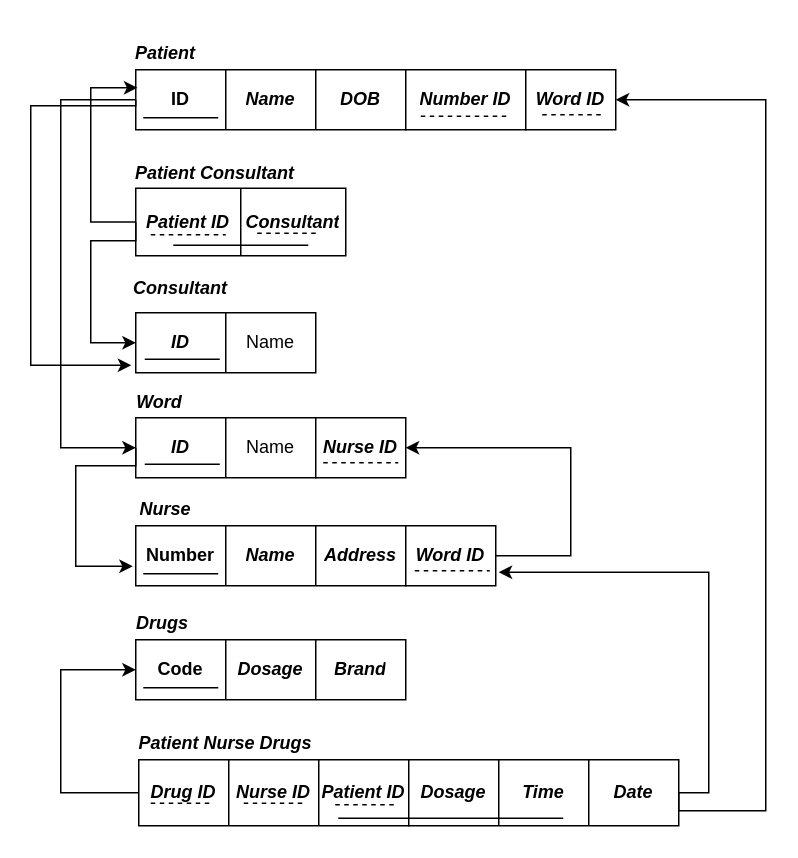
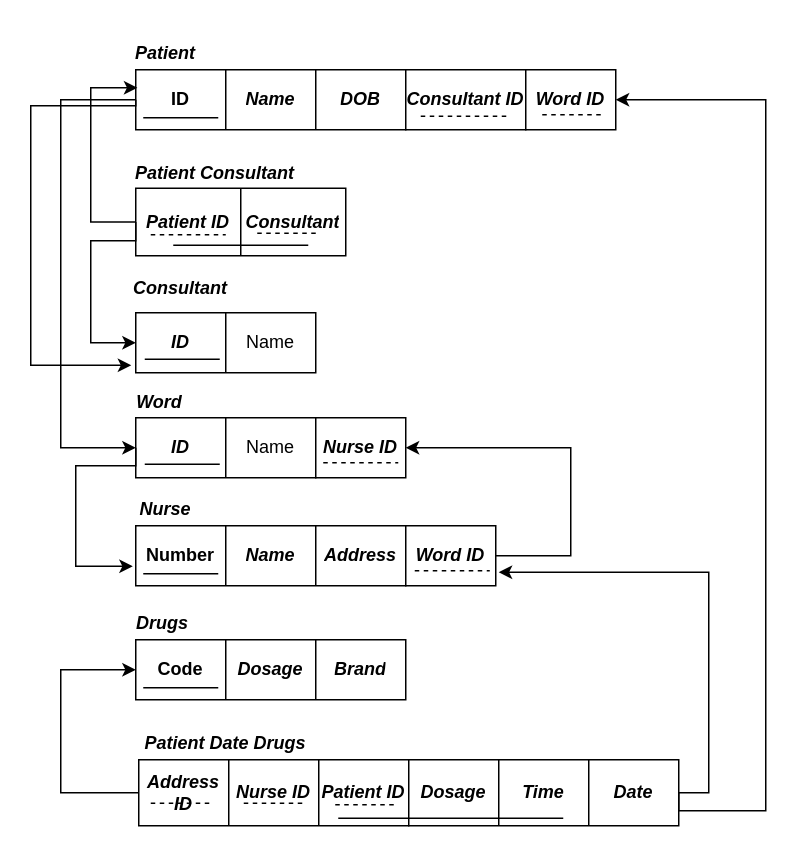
node "Number ID": label "Number ID" -> "Consultant ID"
node "Patient Nurse Drugs": label "Patient Nurse Drugs" -> "Patient Date Drugs"
node "Drug ID": label "Drug ID" -> "Address ID"
